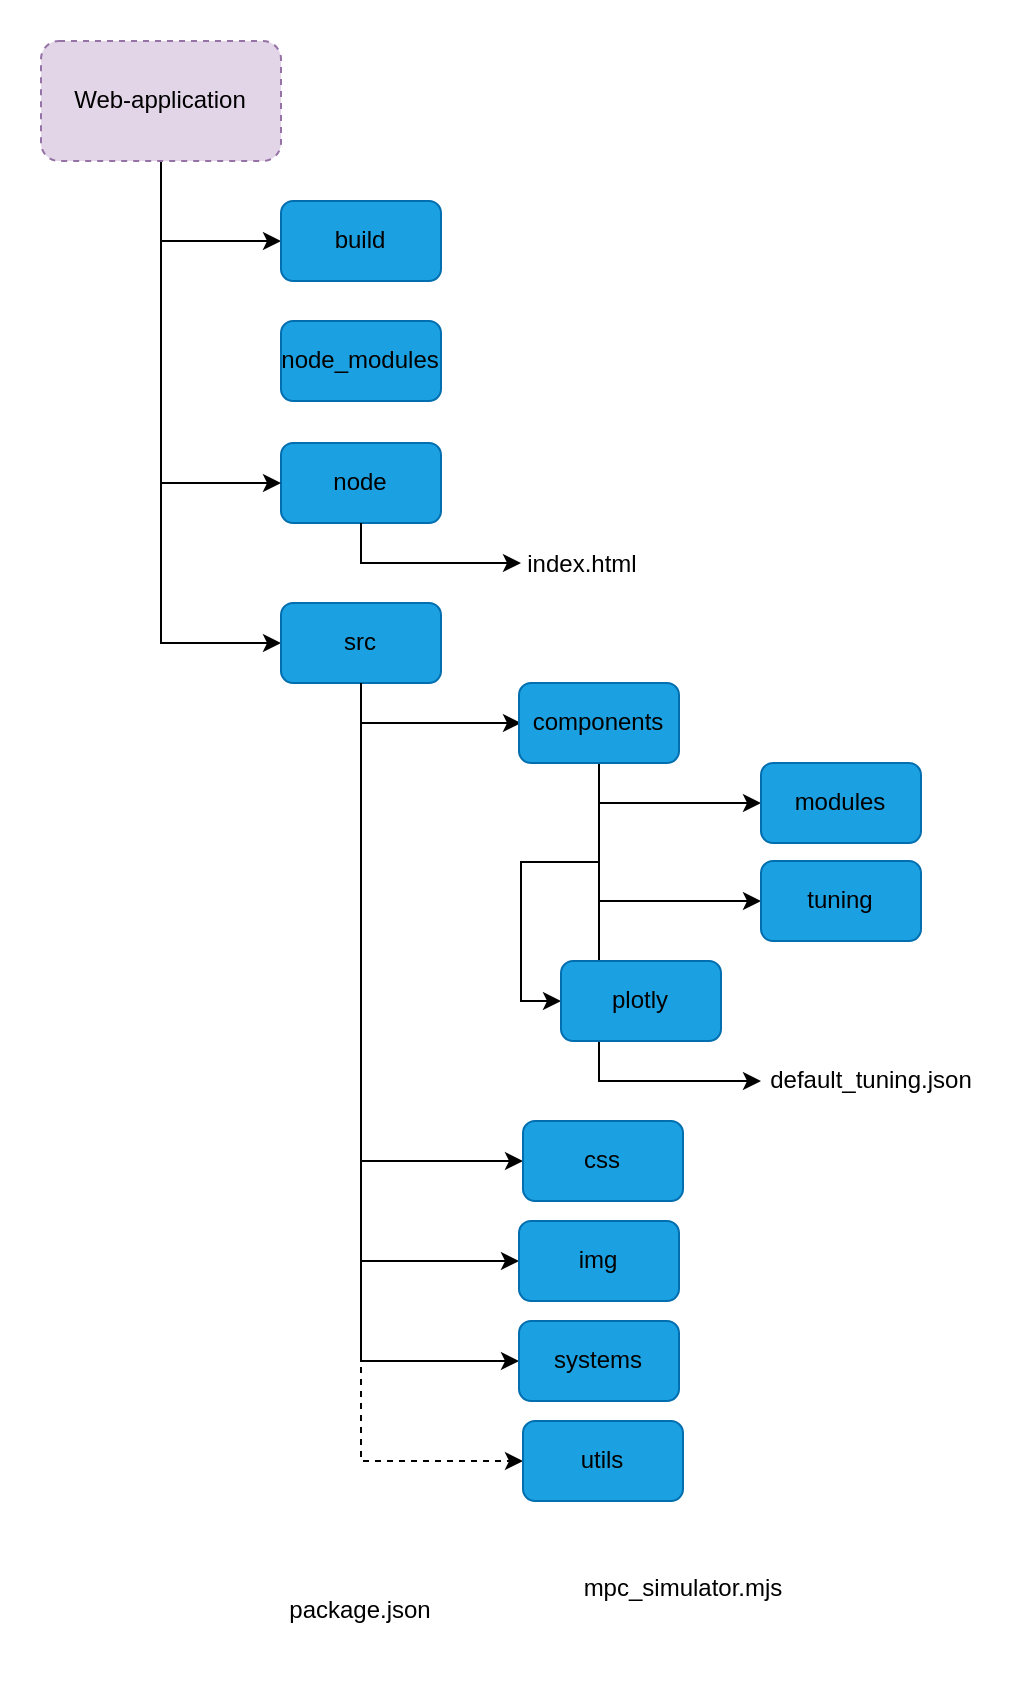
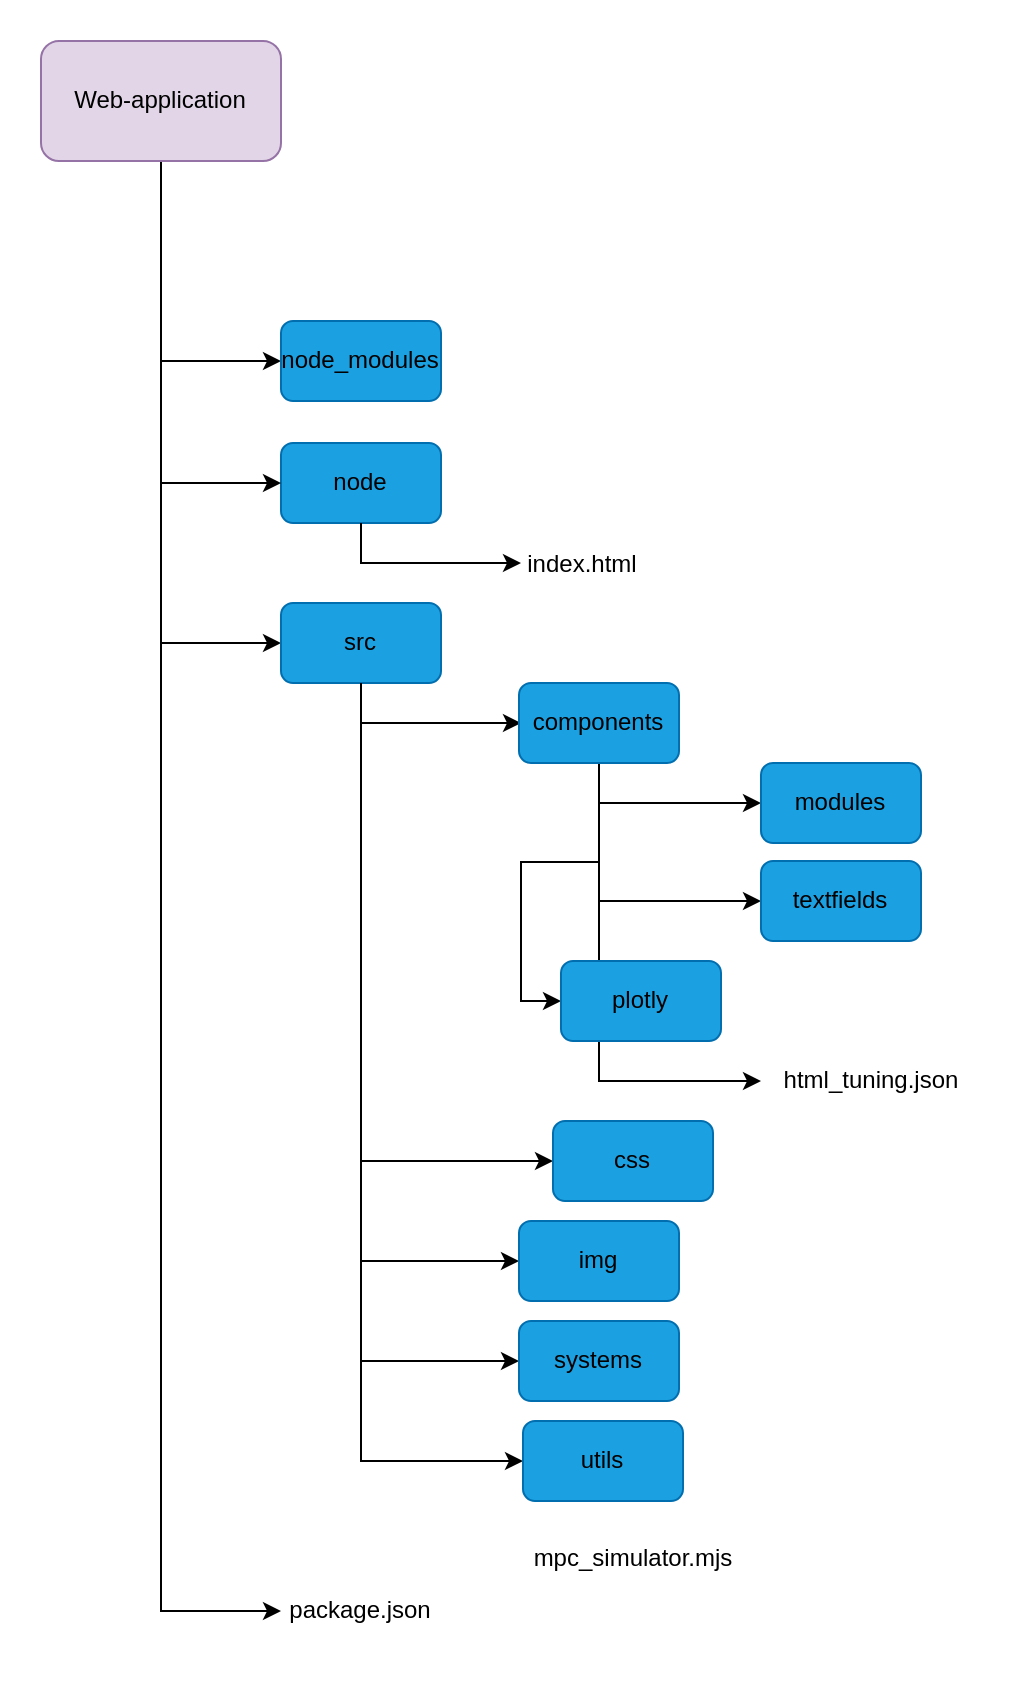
node "Web-application": style dashed -> solid
edge "Web-application" -> "build": removed
node "build": removed
edge "Web-application" -> "node_modules": added
node "tuning": label "tuning" -> "textfields"
node "default_tuning.json": label "default_tuning.json" -> "html_tuning.json"
node "css": moved (603, 1161) -> (633, 1161)
edge "Web-application" -> "package.json": added
edge "src" -> "utils": style dashed -> solid
node "mpc_simulator.mjs": moved (684, 1589) -> (634, 1559)
